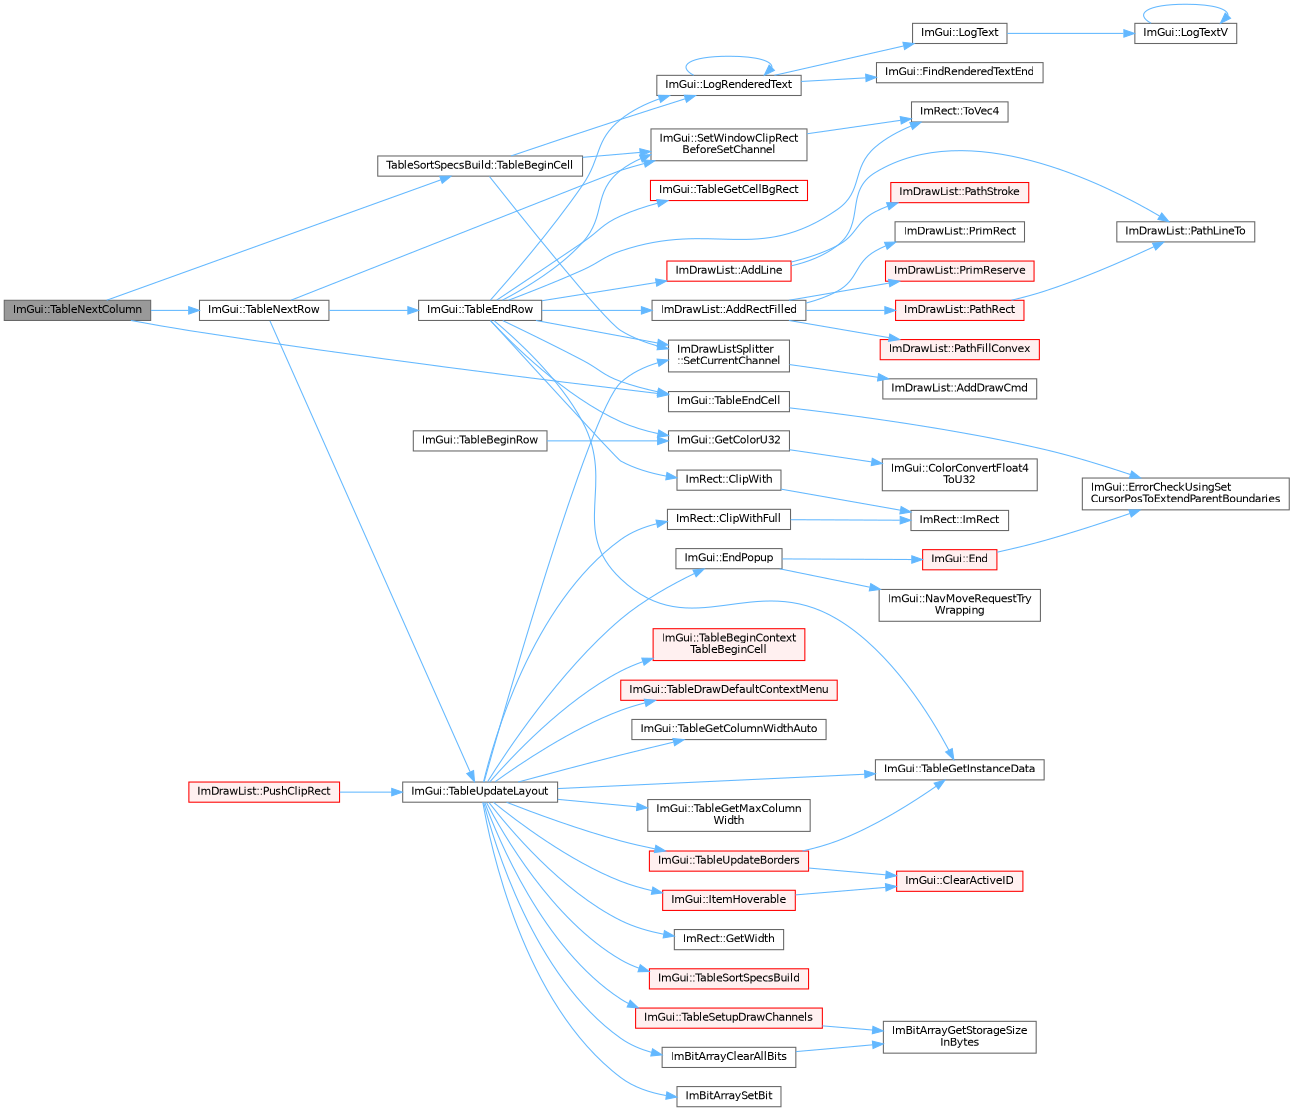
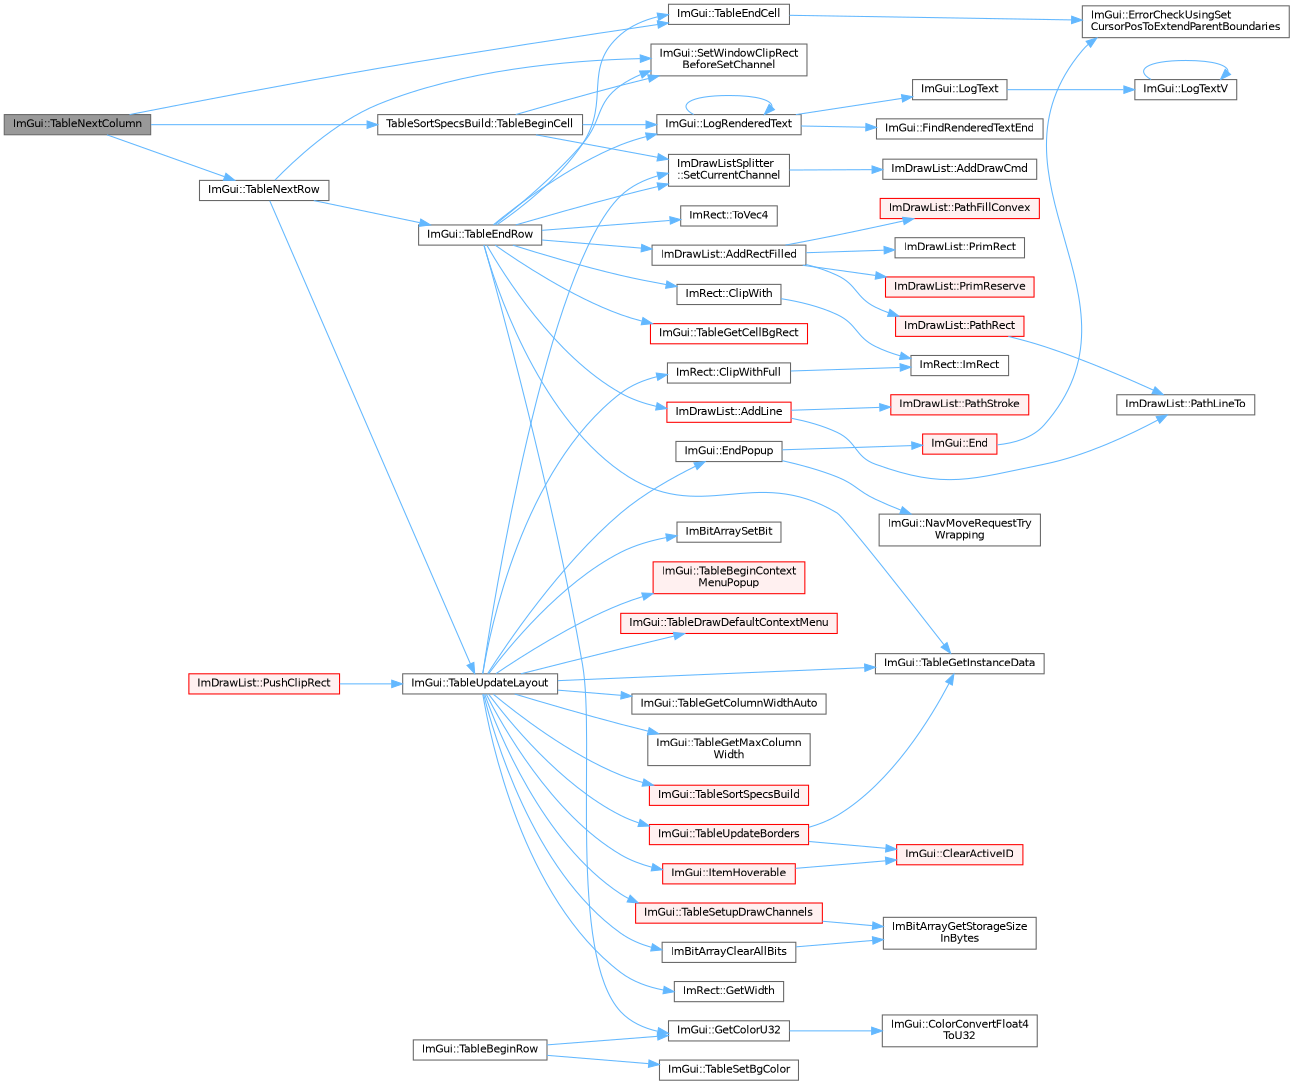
edge "ImGui::SetWindowClipRect BeforeSetChannel" -> "ImRect::ToVec4": removed
node "ImGui::TableBeginContext TableBeginCell": label "ImGui::TableBeginContext TableBeginCell" -> "ImGui::TableBeginContext MenuPopup"
node "ImGui::TableSetBgColor": added
